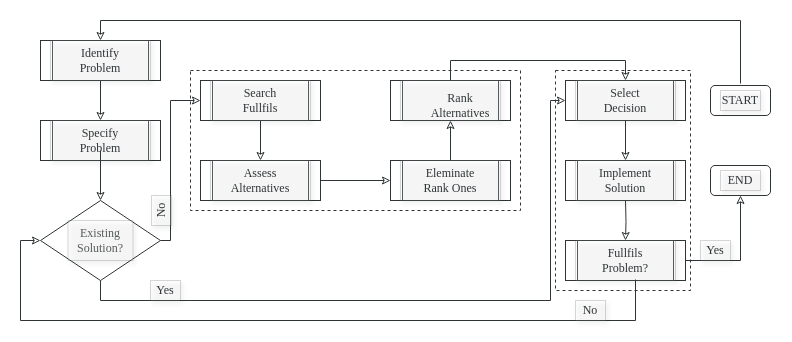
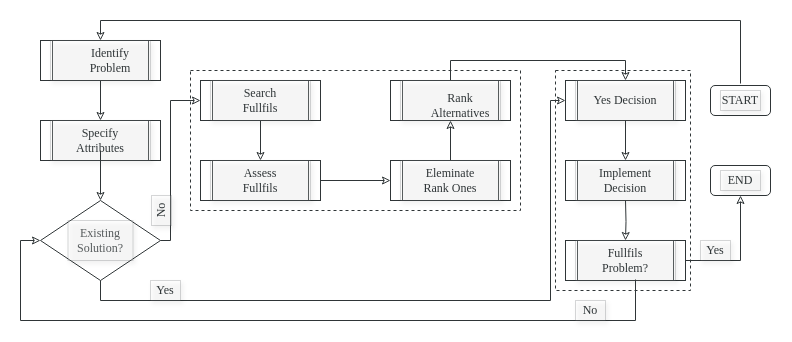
node "Identify Problem": moved (101, 61) -> (111, 61)
node "Select Decision": label "Select Decision" -> "Yes Decision"
node "Specify Problem": label "Specify Problem" -> "Specify Attributes"
node "Assess Alternatives": label "Assess Alternatives" -> "Assess Fullfils"
node "Implement Solution": label "Implement Solution" -> "Implement Decision"
